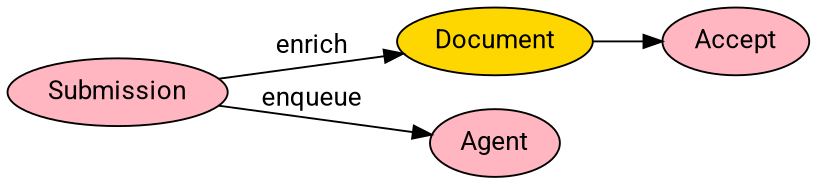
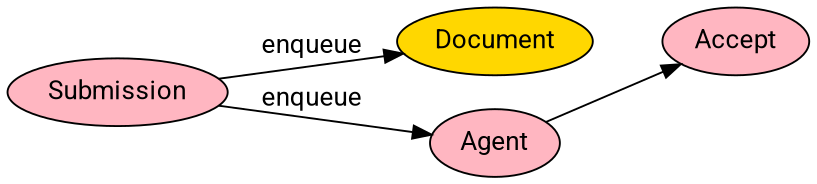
edge "Document" -> "Accept": now "Agent" -> "Accept"
edge "Submission" -> "Document": label "enrich" -> "enqueue"
